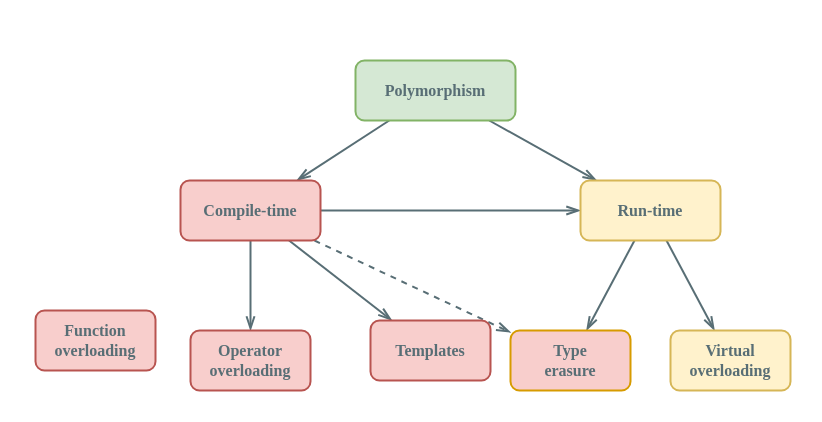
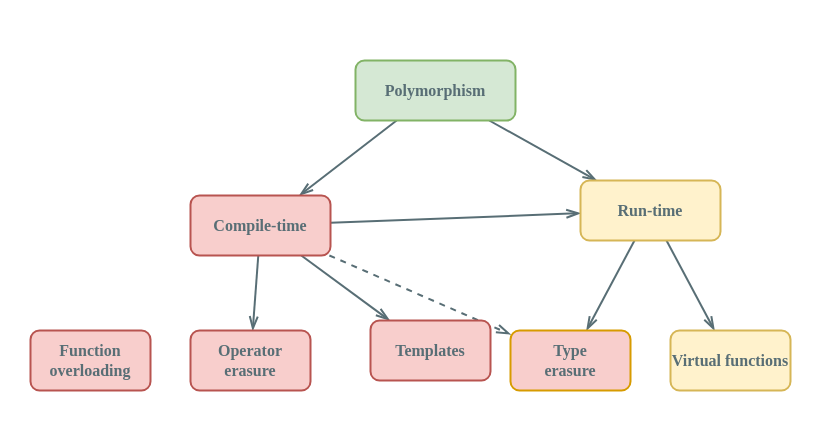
node "Compile-time": moved (251, 211) -> (261, 226)
node "Function overloading": moved (96, 341) -> (91, 361)
node "Operator overloading": label "Operator overloading" -> "Operator erasure"
node "Virtual overloading": label "Virtual overloading" -> "Virtual functions"
